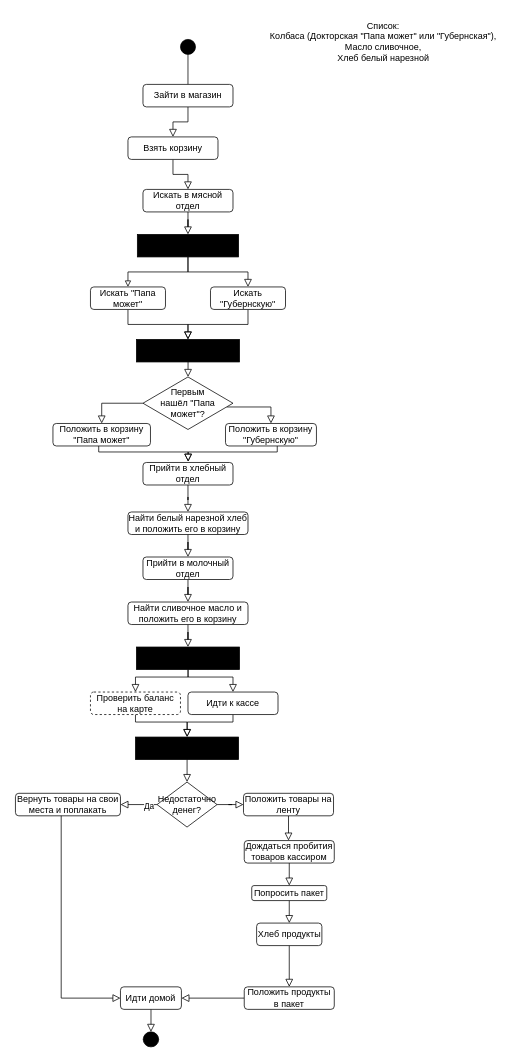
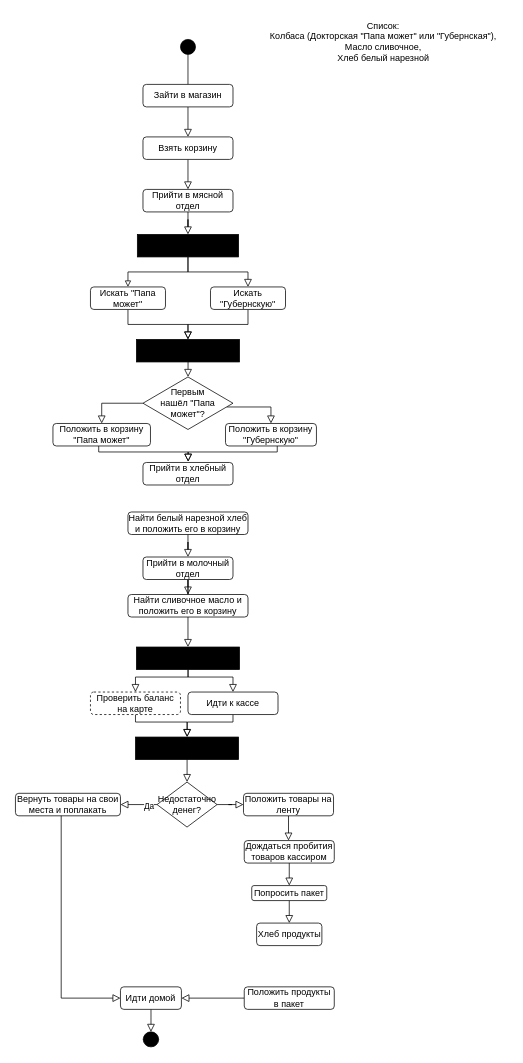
node "Взять корзину": moved (173, 148) -> (188, 148)
node "Искать в мясной отдел": label "Искать в мясной отдел" -> "Прийти в мясной отдел"
edge "Прийти в хлебный отдел" -> "Найти белый нарезной хлеб и положить его в корзину": removed
node "Найти сливочное масло и положить его в корзину": moved (188, 613) -> (188, 606)
edge "Хлеб продукты" -> "Положить продукты в пакет": removed
